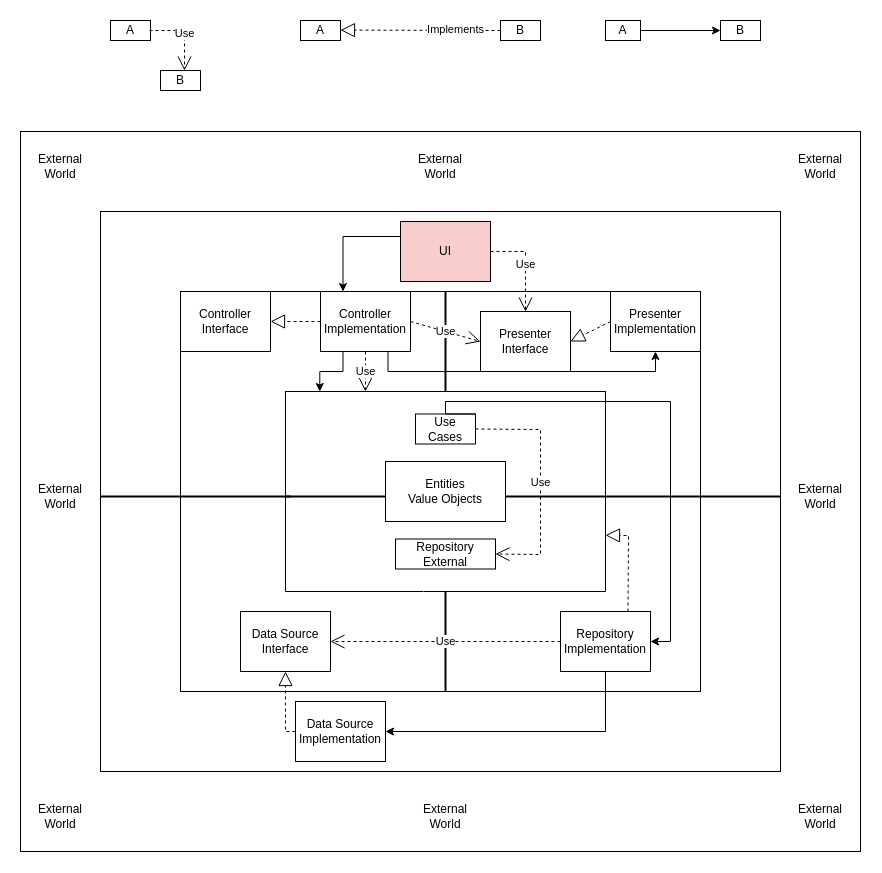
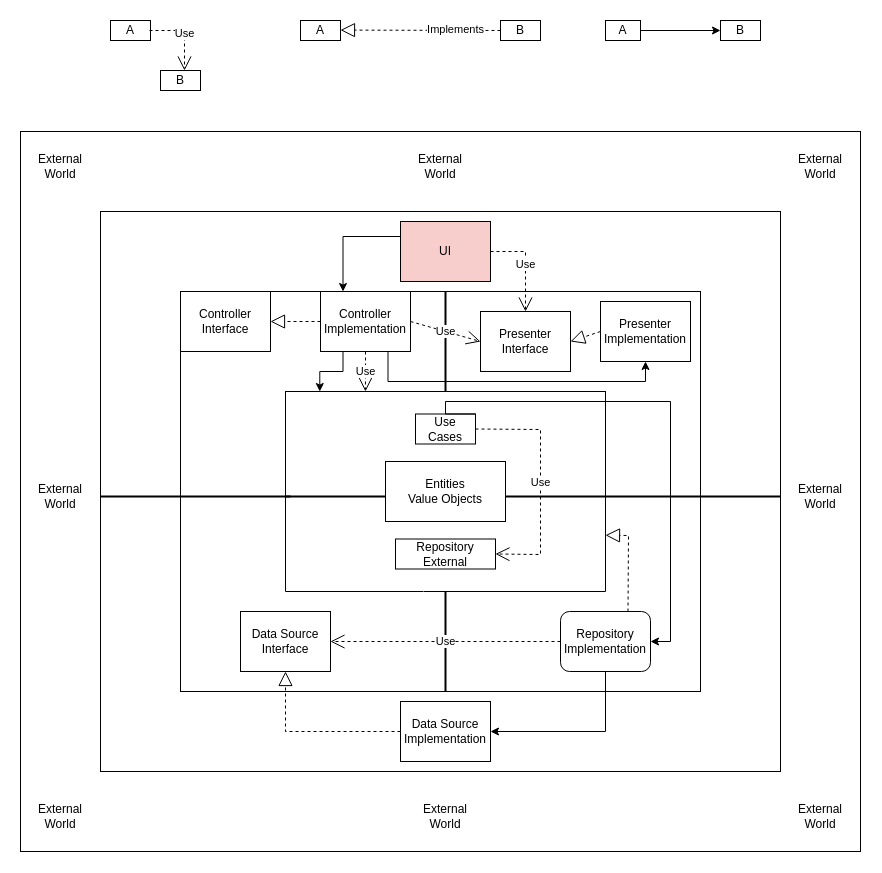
node "Presenter Implementation": moved (656, 322) -> (646, 332)
node "Repository Implementation": shape rectangle -> rounded rectangle
node "Data Source Implementation": moved (341, 732) -> (446, 732)
